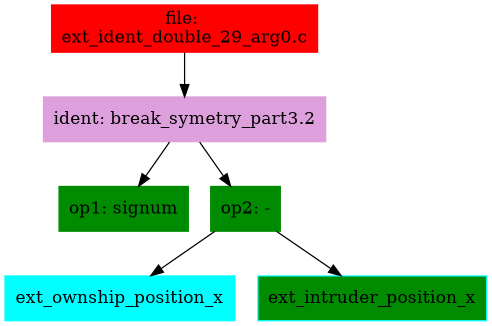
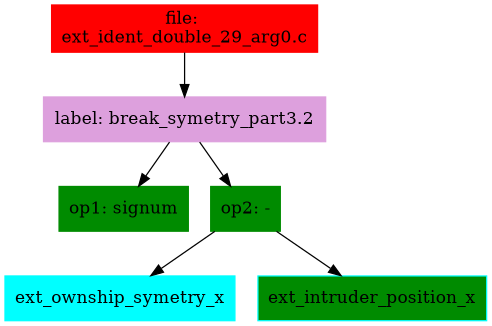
node "ident: break_symetry_part3.2": label "ident: break_symetry_part3.2" -> "label: break_symetry_part3.2"
node "ext_ownship_position_x": label "ext_ownship_position_x" -> "ext_ownship_symetry_x"
